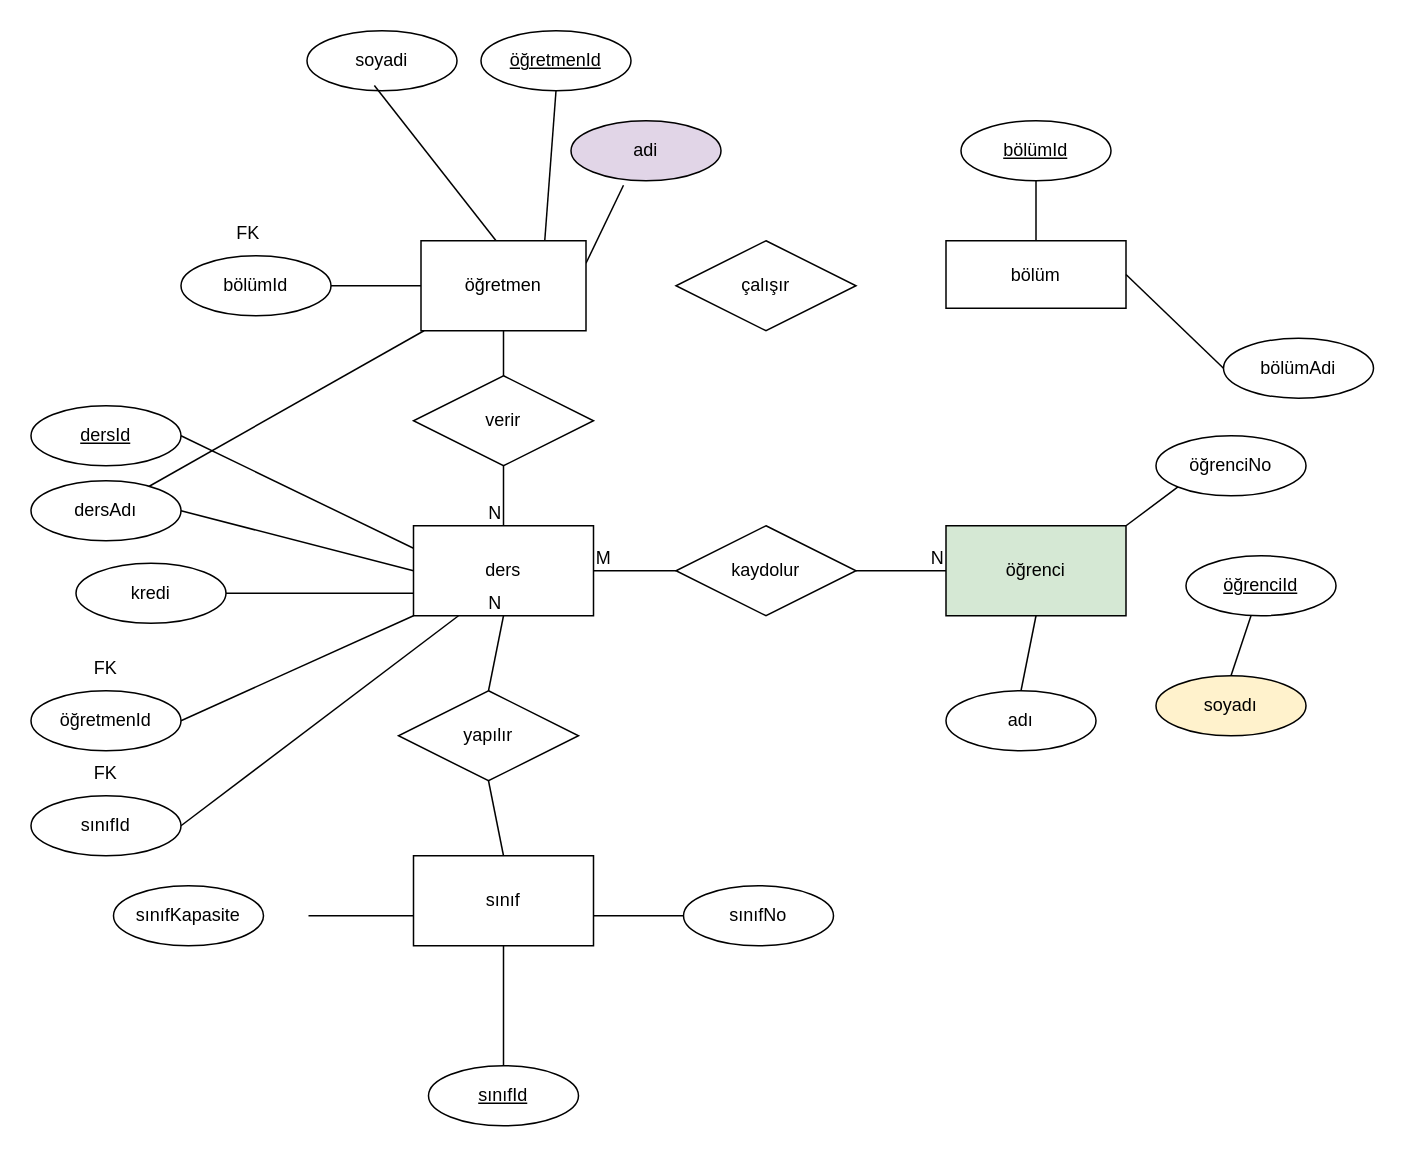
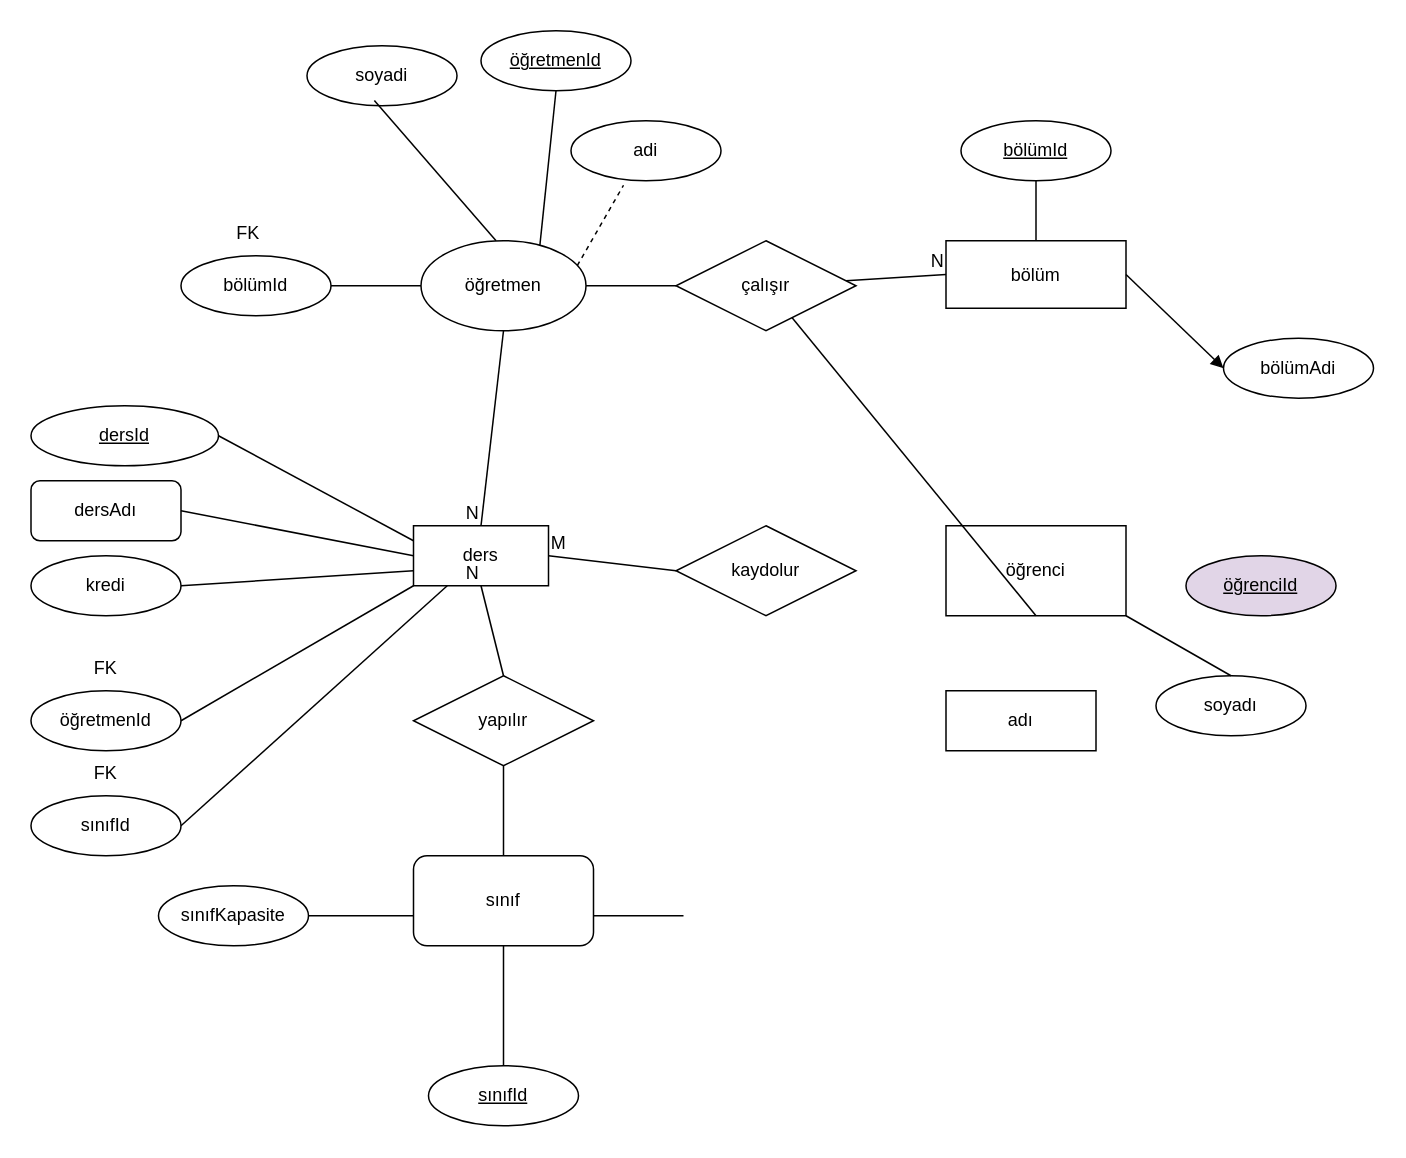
node "soyadi": moved (382, 61) -> (382, 76)
node "adi": fillcolor #e1d5e7 -> #ffffff
edge "adi" -- "öğretmen": style solid -> dashed
edge "bölüm" -- "çalışır": added, label "N"
node "öğretmen": shape rectangle -> ellipse
edge "bölüm" -- "bölümAdi": arrowhead none -> block
edge "öğretmen" -- "dersAdı": now "öğretmen" -- "çalışır"
node "verir": removed
node "dersId": size 150x60 -> 188x60
node "öğrenciNo": removed
edge "öğrenciNo" -- "öğrenci": removed
node "dersAdı": shape ellipse -> rounded rectangle
node "ders": size 180x90 -> 135x60
edge "kaydolur" -- "öğrenci": removed, label "N"
node "öğrenci": fillcolor #d5e8d4 -> #ffffff
node "öğrenciId": fillcolor #ffffff -> #e1d5e7
node "kredi": moved (151, 593) -> (106, 586)
edge "öğrenciId" -- "soyadı": now "öğrenci" -- "soyadı"
edge "öğrenci" -- "adı": now "öğrenci" -- "çalışır"
node "soyadı": fillcolor #fff2cc -> #ffffff
node "adı": shape ellipse -> rectangle
node "yapılır": moved (488, 736) -> (503, 721)
node "sınıf": shape rectangle -> rounded rectangle
node "sınıfKapasite": moved (188, 916) -> (233, 916)
node "sınıfNo": removed
